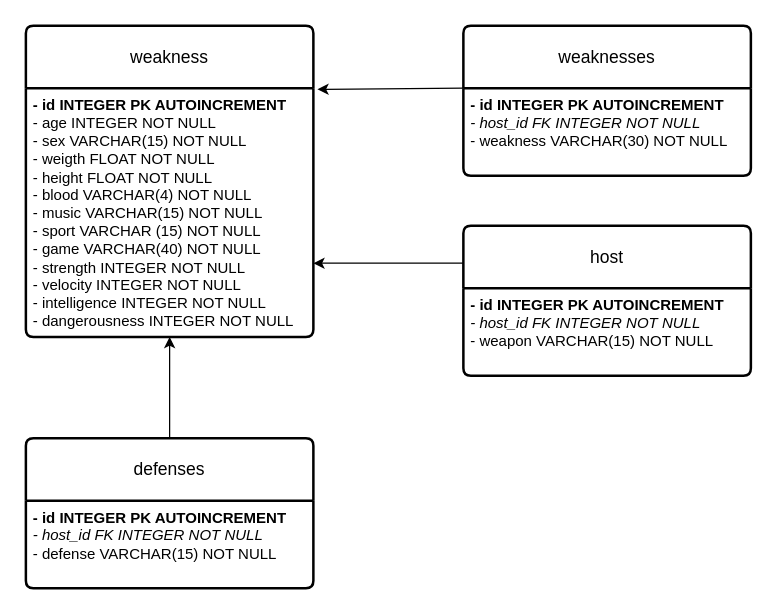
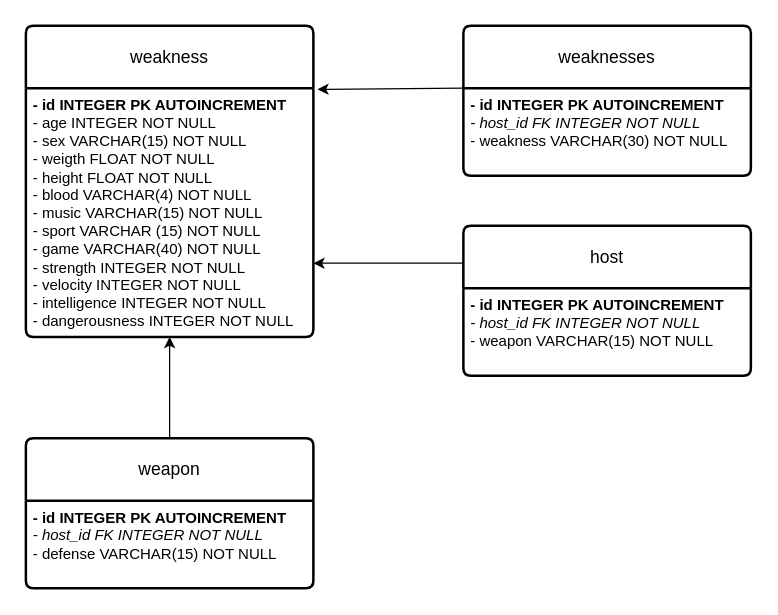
node "defenses": label "defenses" -> "weapon"
